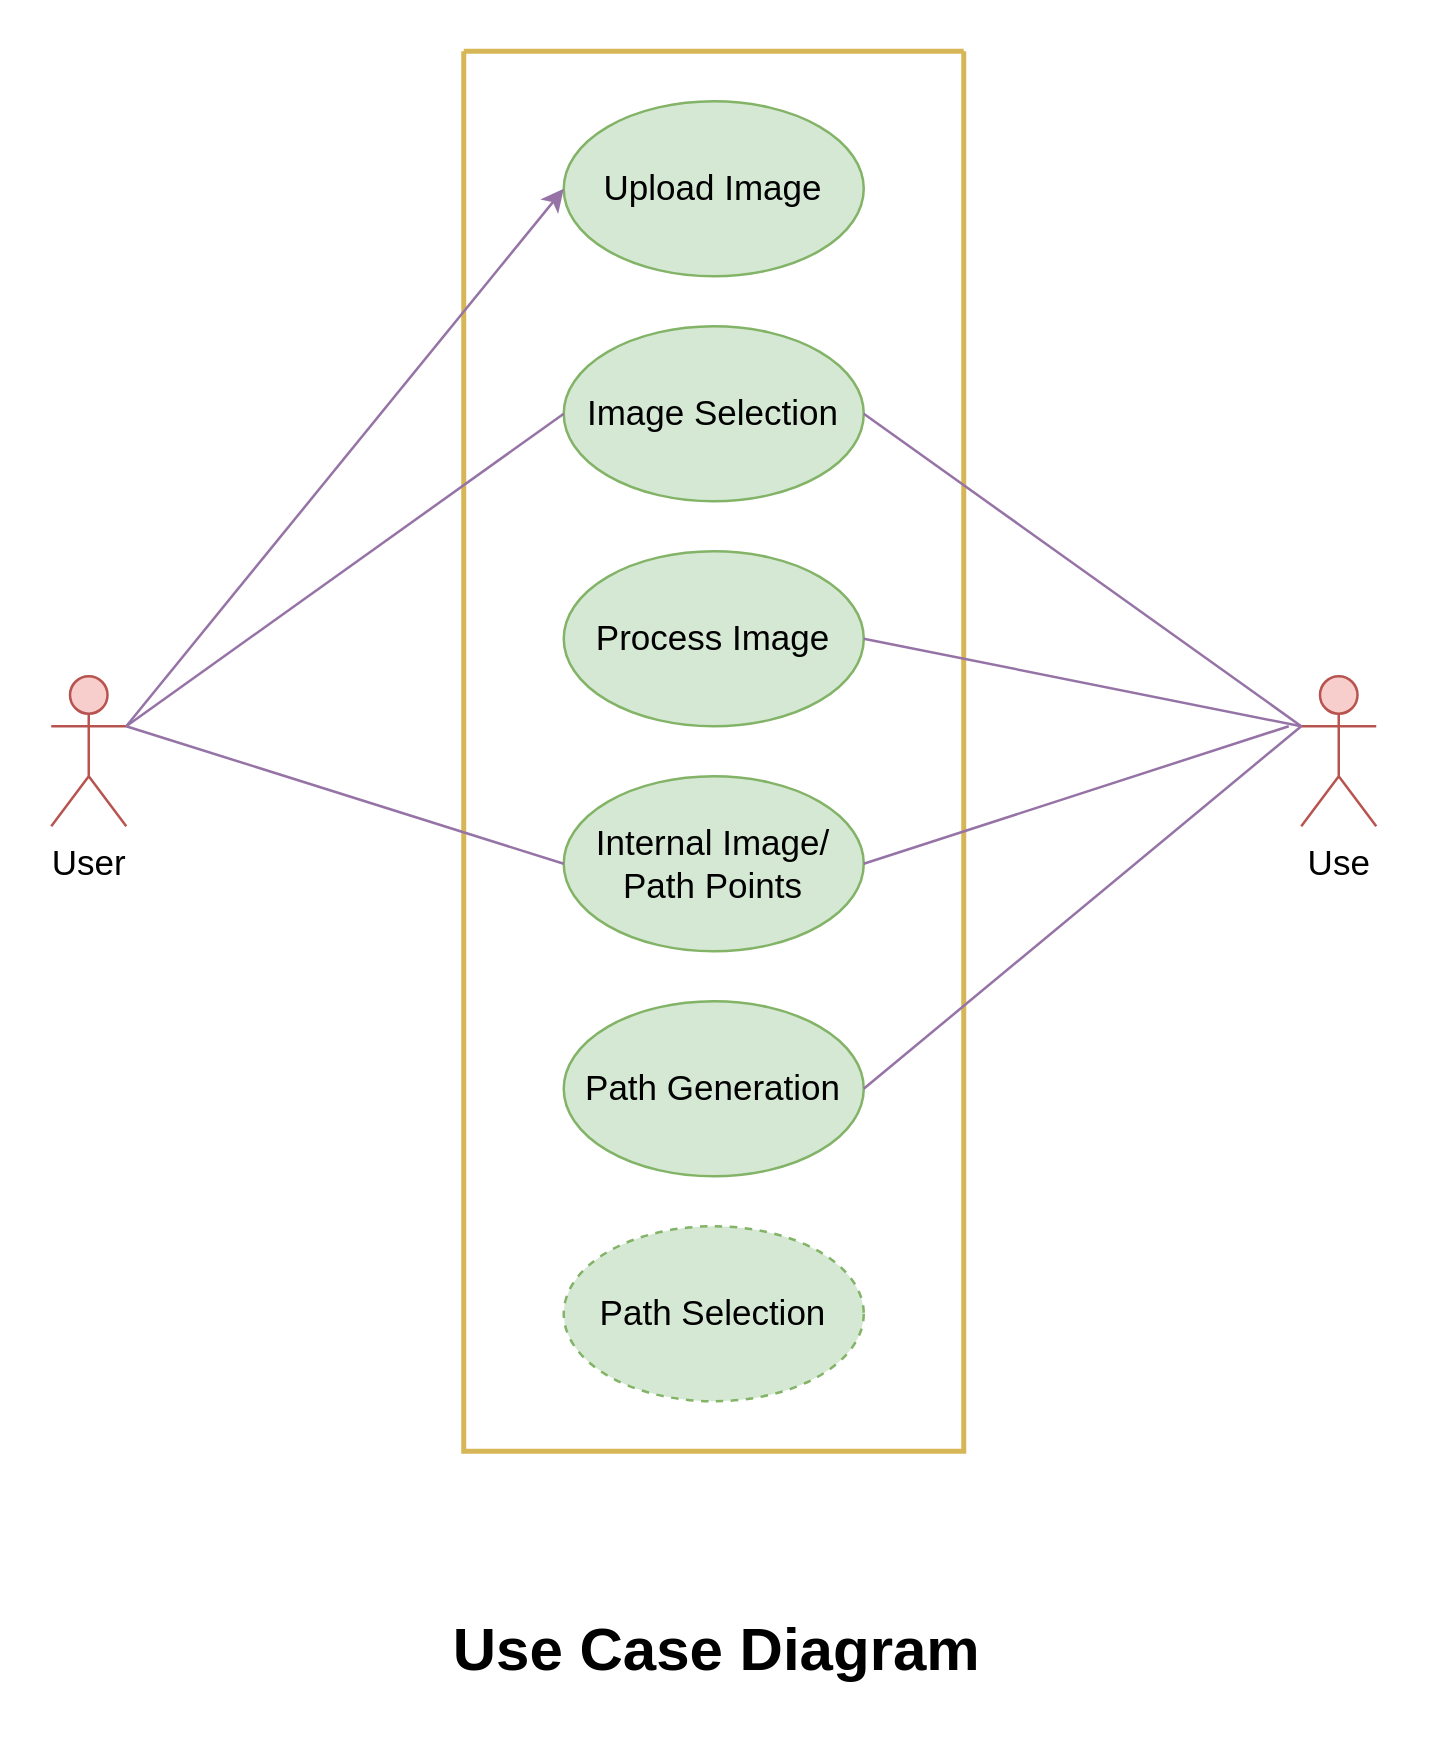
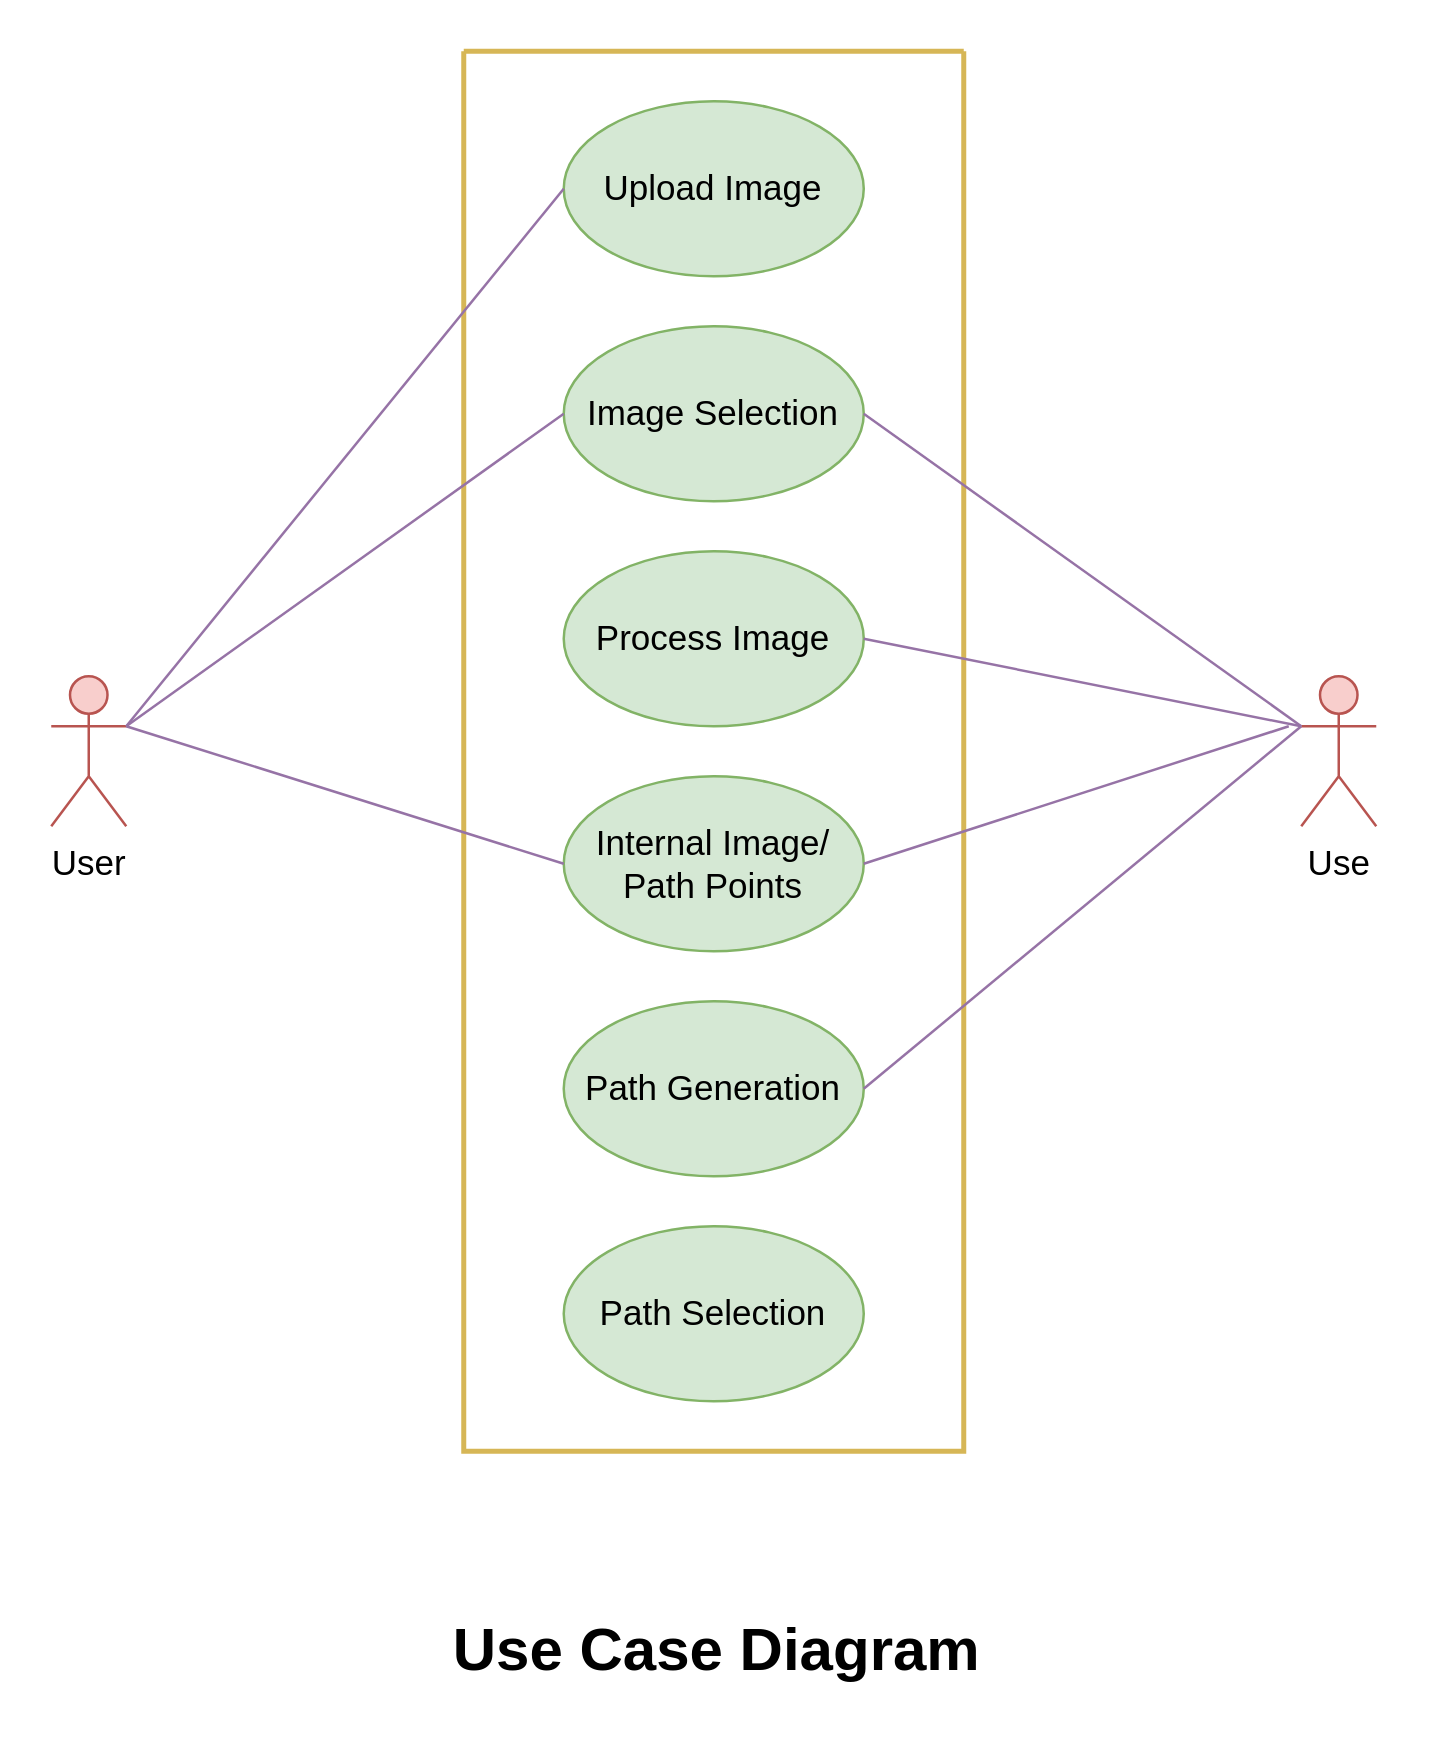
edge "User" -> "Upload Image": arrowhead classic -> none
node "Path Selection": style dashed -> solid
